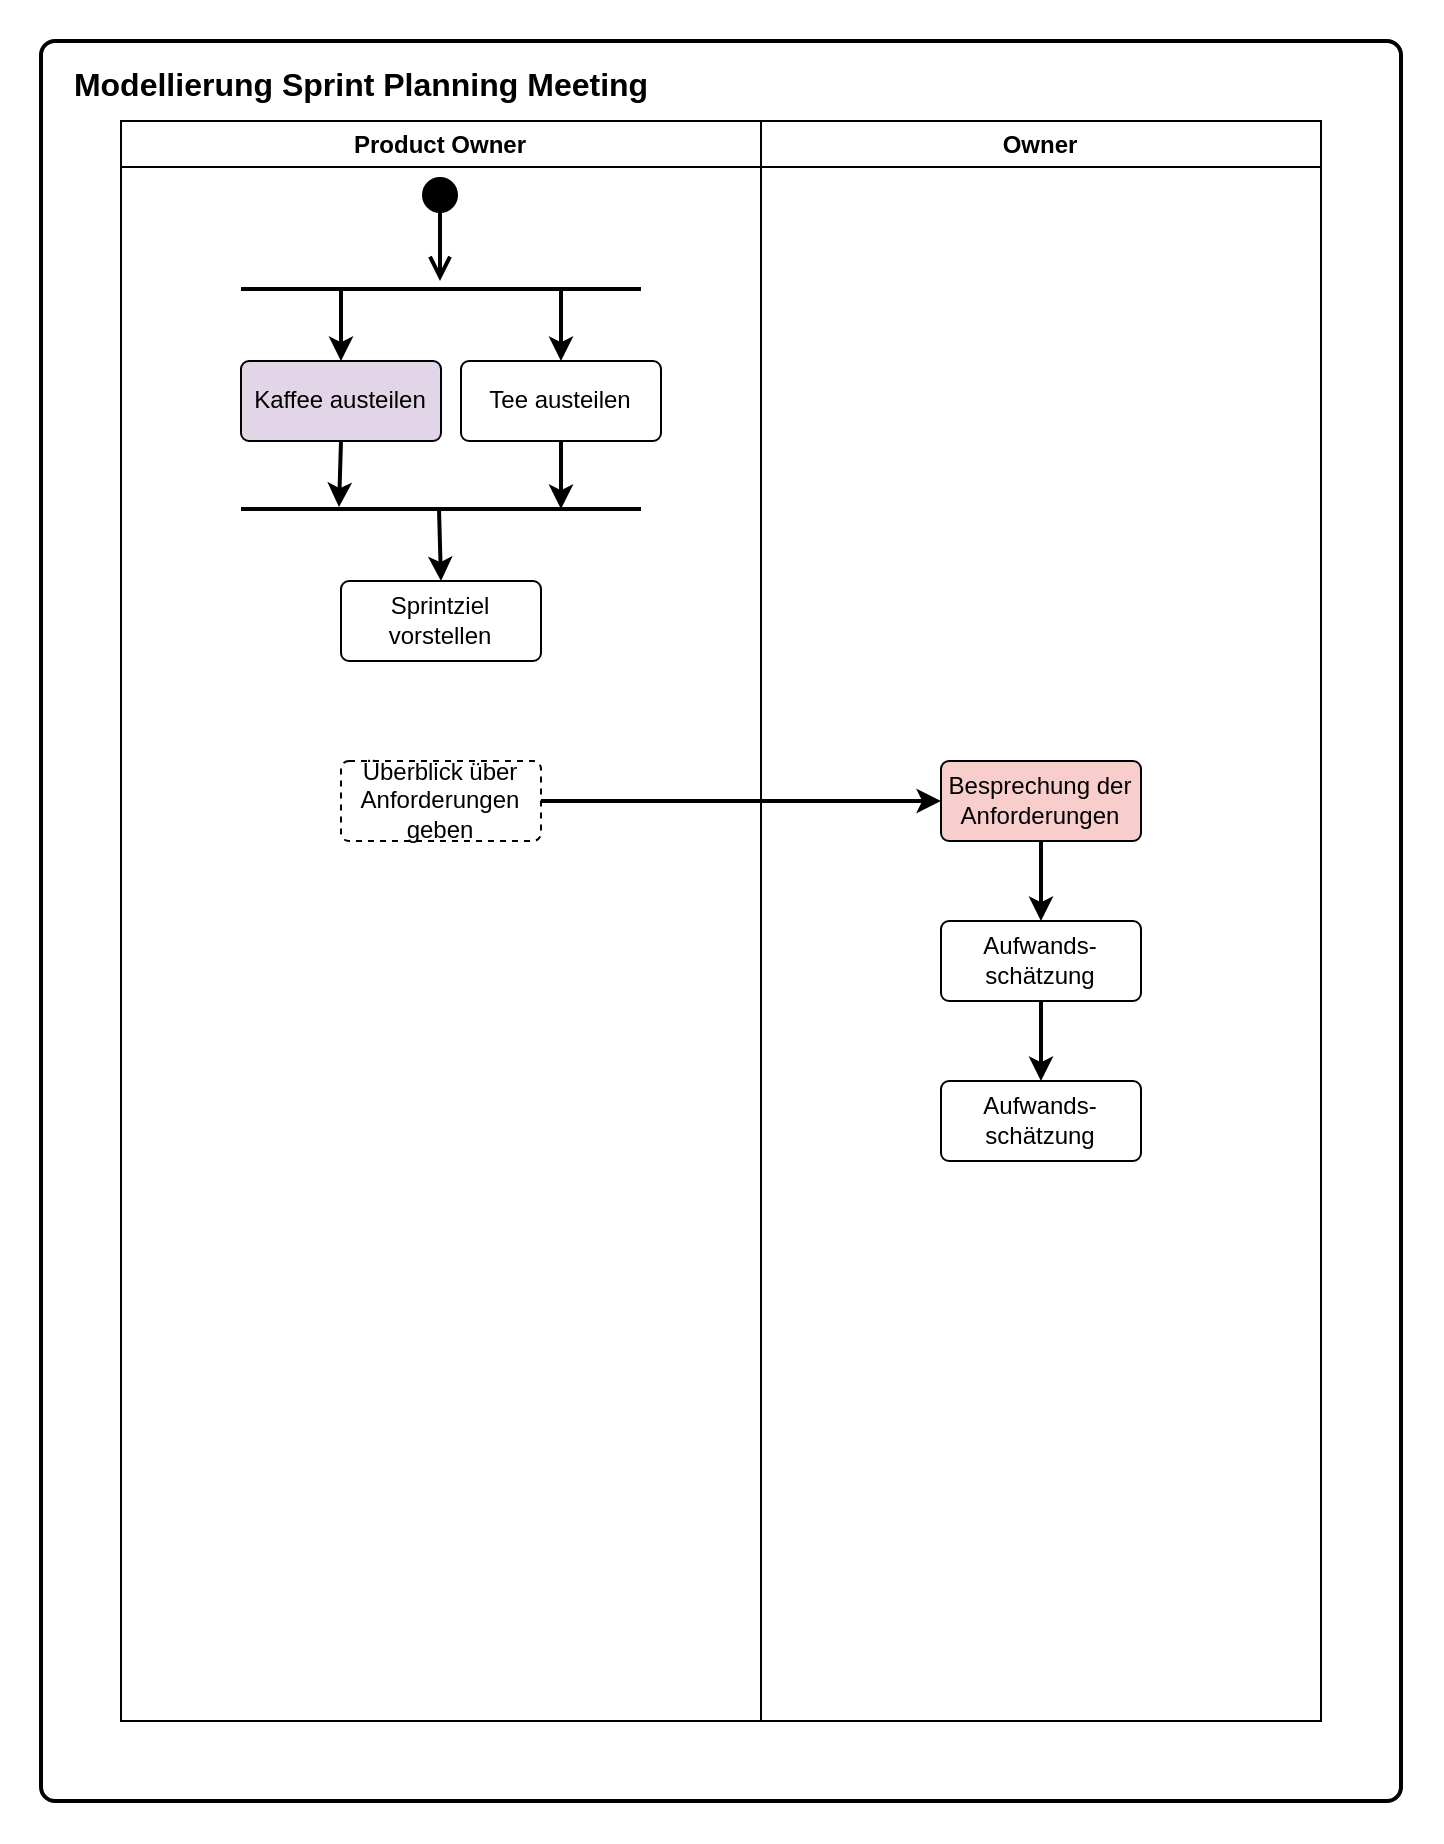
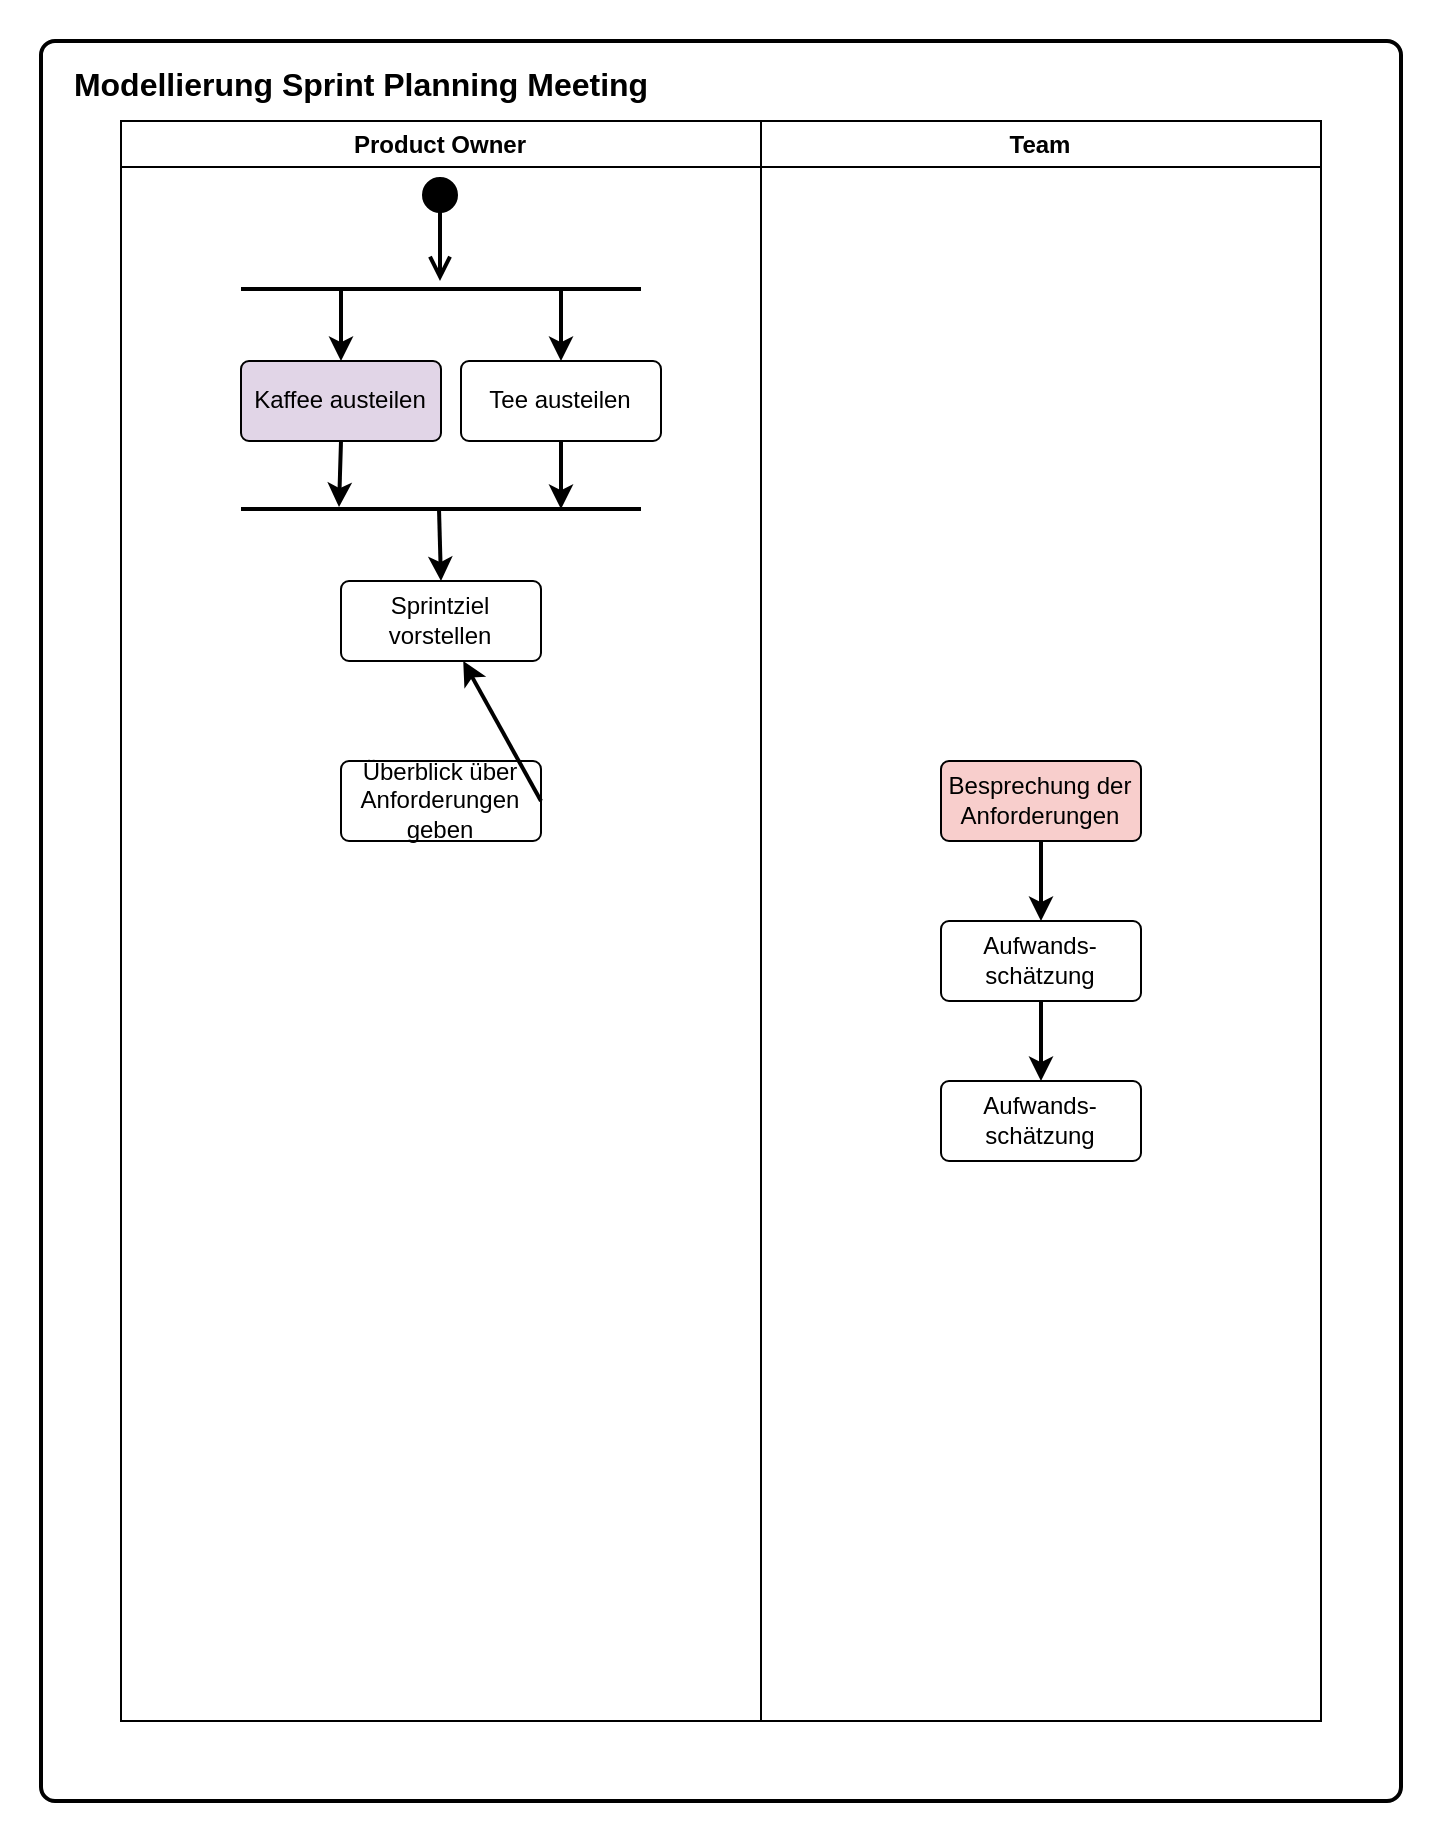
node "Owner": label "Owner" -> "Team"
node "Überblick über Anforderungen geben": style dashed -> solid
edge "Überblick über Anforderungen geben" -> "Besprechung der Anforderungen": now "Überblick über Anforderungen geben" -> "Sprintziel vorstellen"
